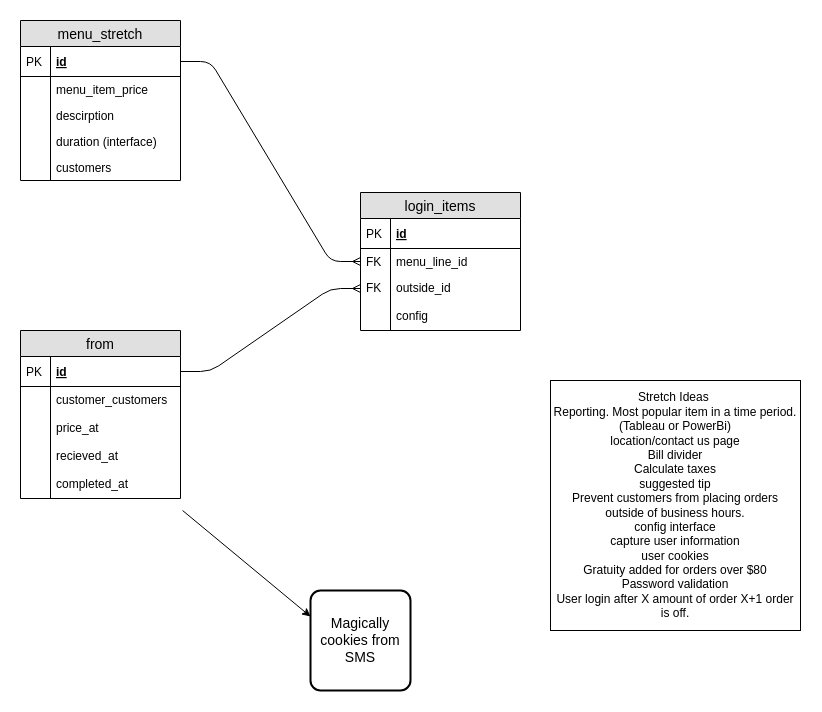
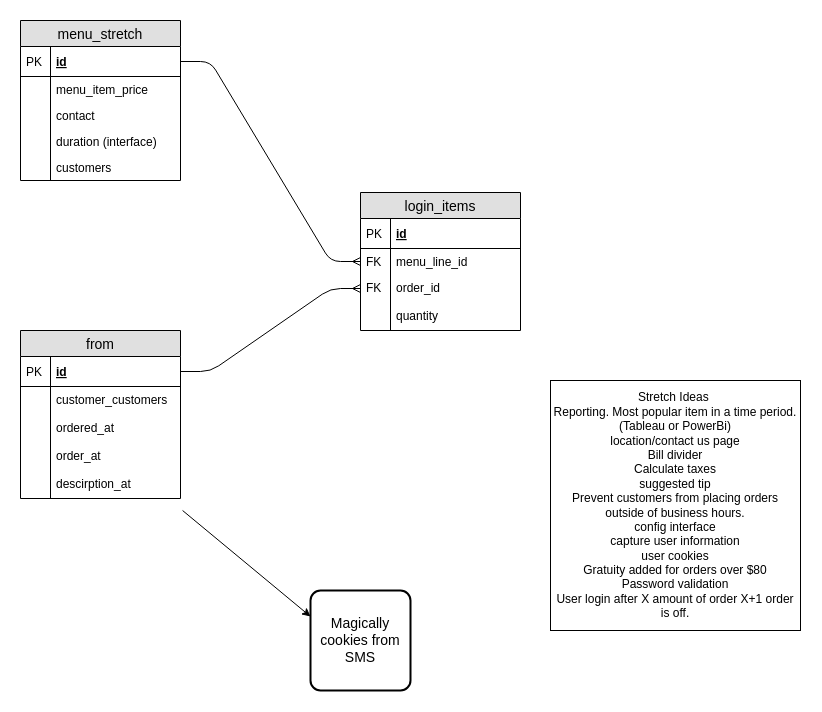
node "descirption": label "descirption" -> "contact"
node "outside_id": label "outside_id" -> "order_id"
node "config": label "config" -> "quantity"
node "price_at": label "price_at" -> "ordered_at"
node "recieved_at": label "recieved_at" -> "order_at"
node "completed_at": label "completed_at" -> "descirption_at"
